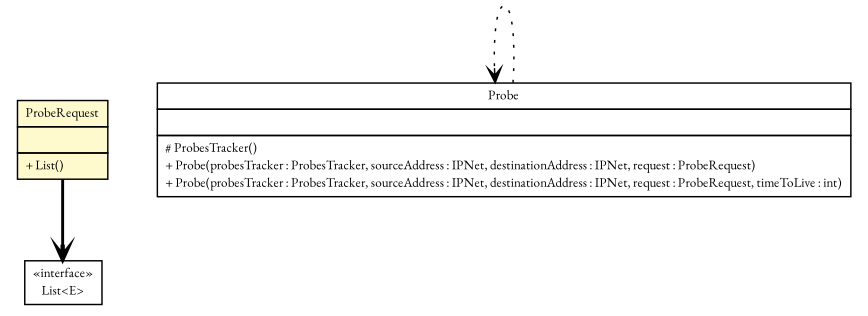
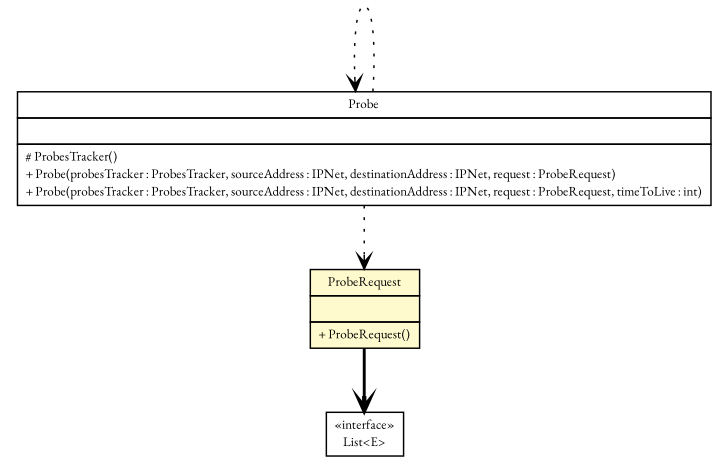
node "ProbeRequest": text "+ List()" -> "+ ProbeRequest()"
edge "Probe" -> "ProbeRequest": added
